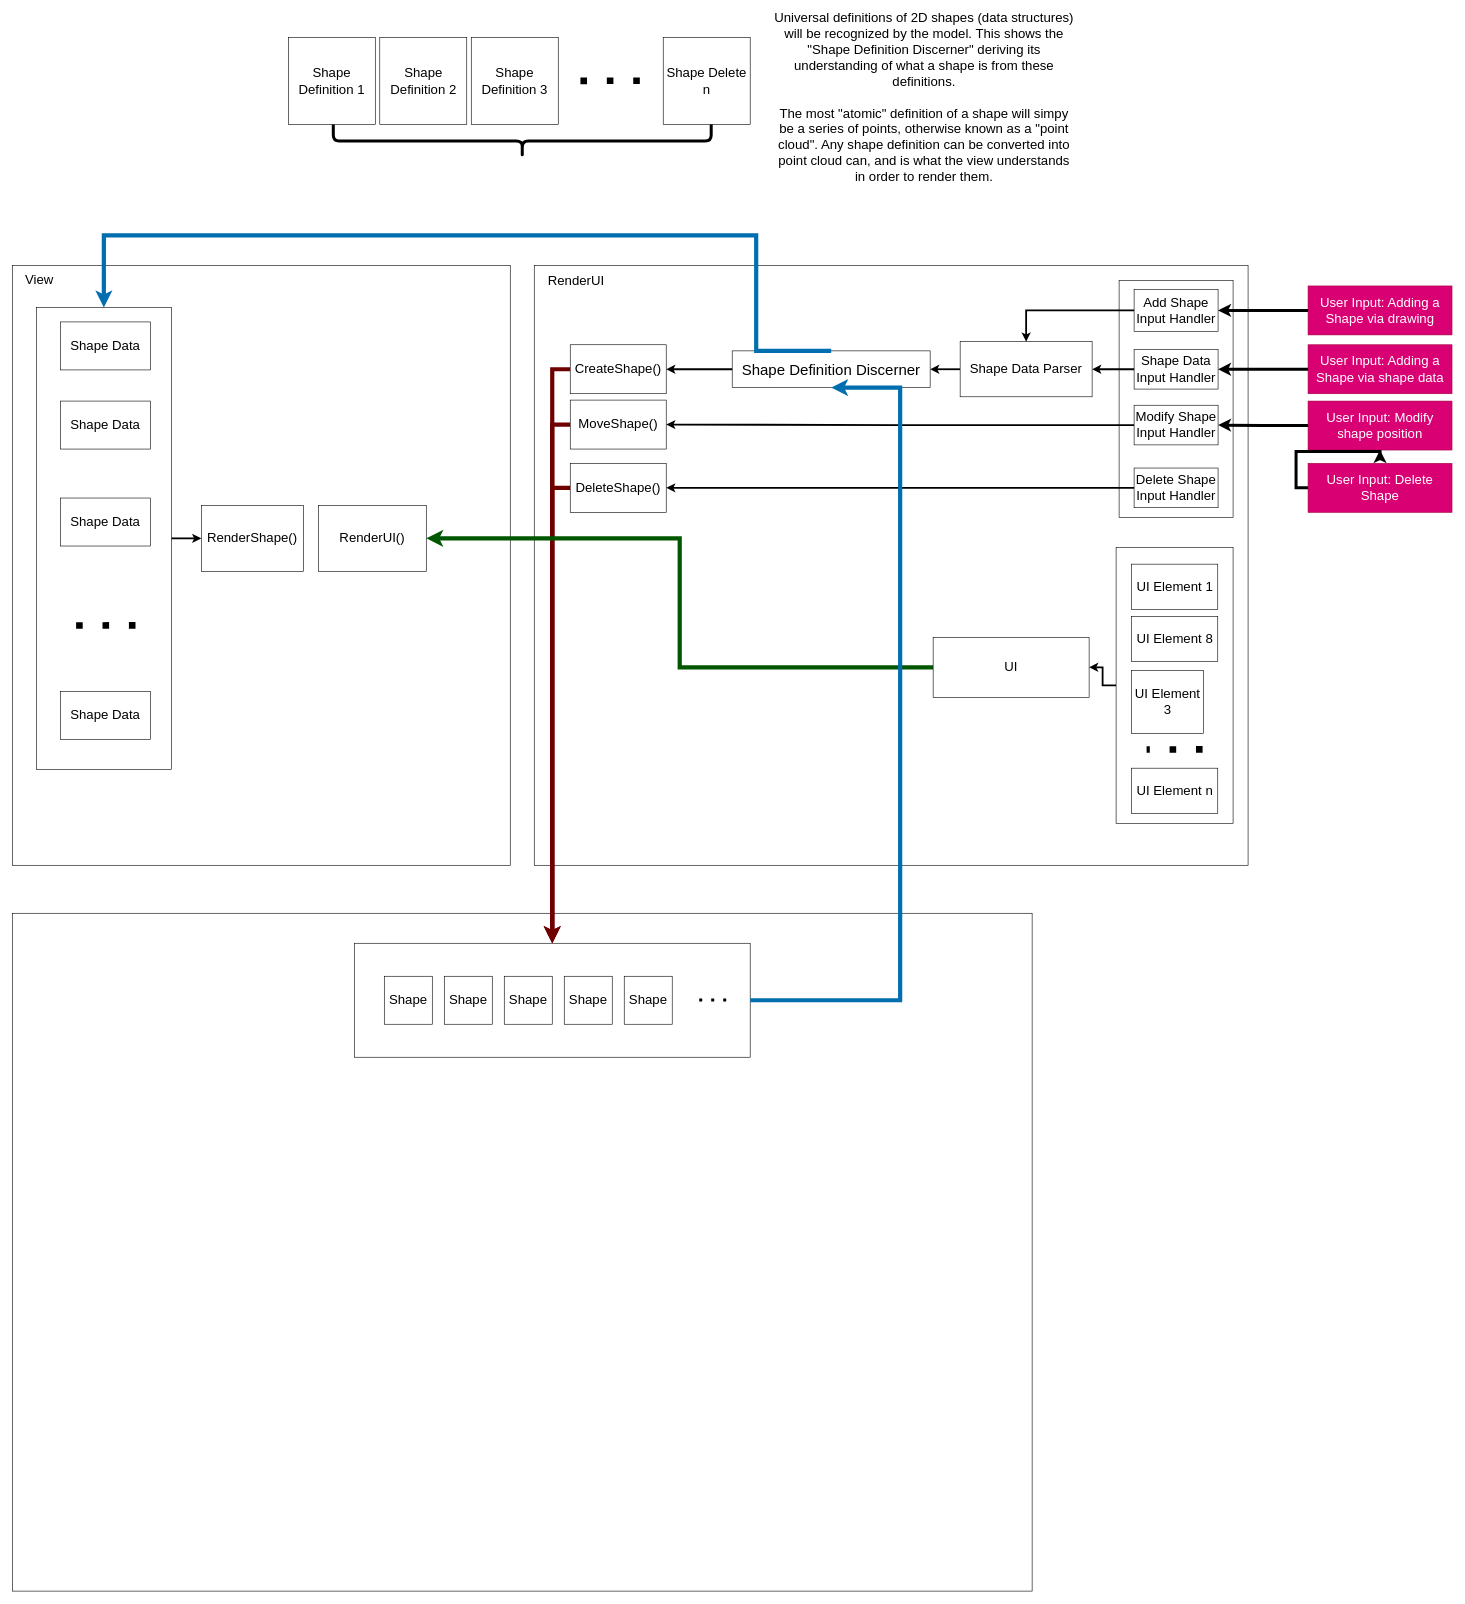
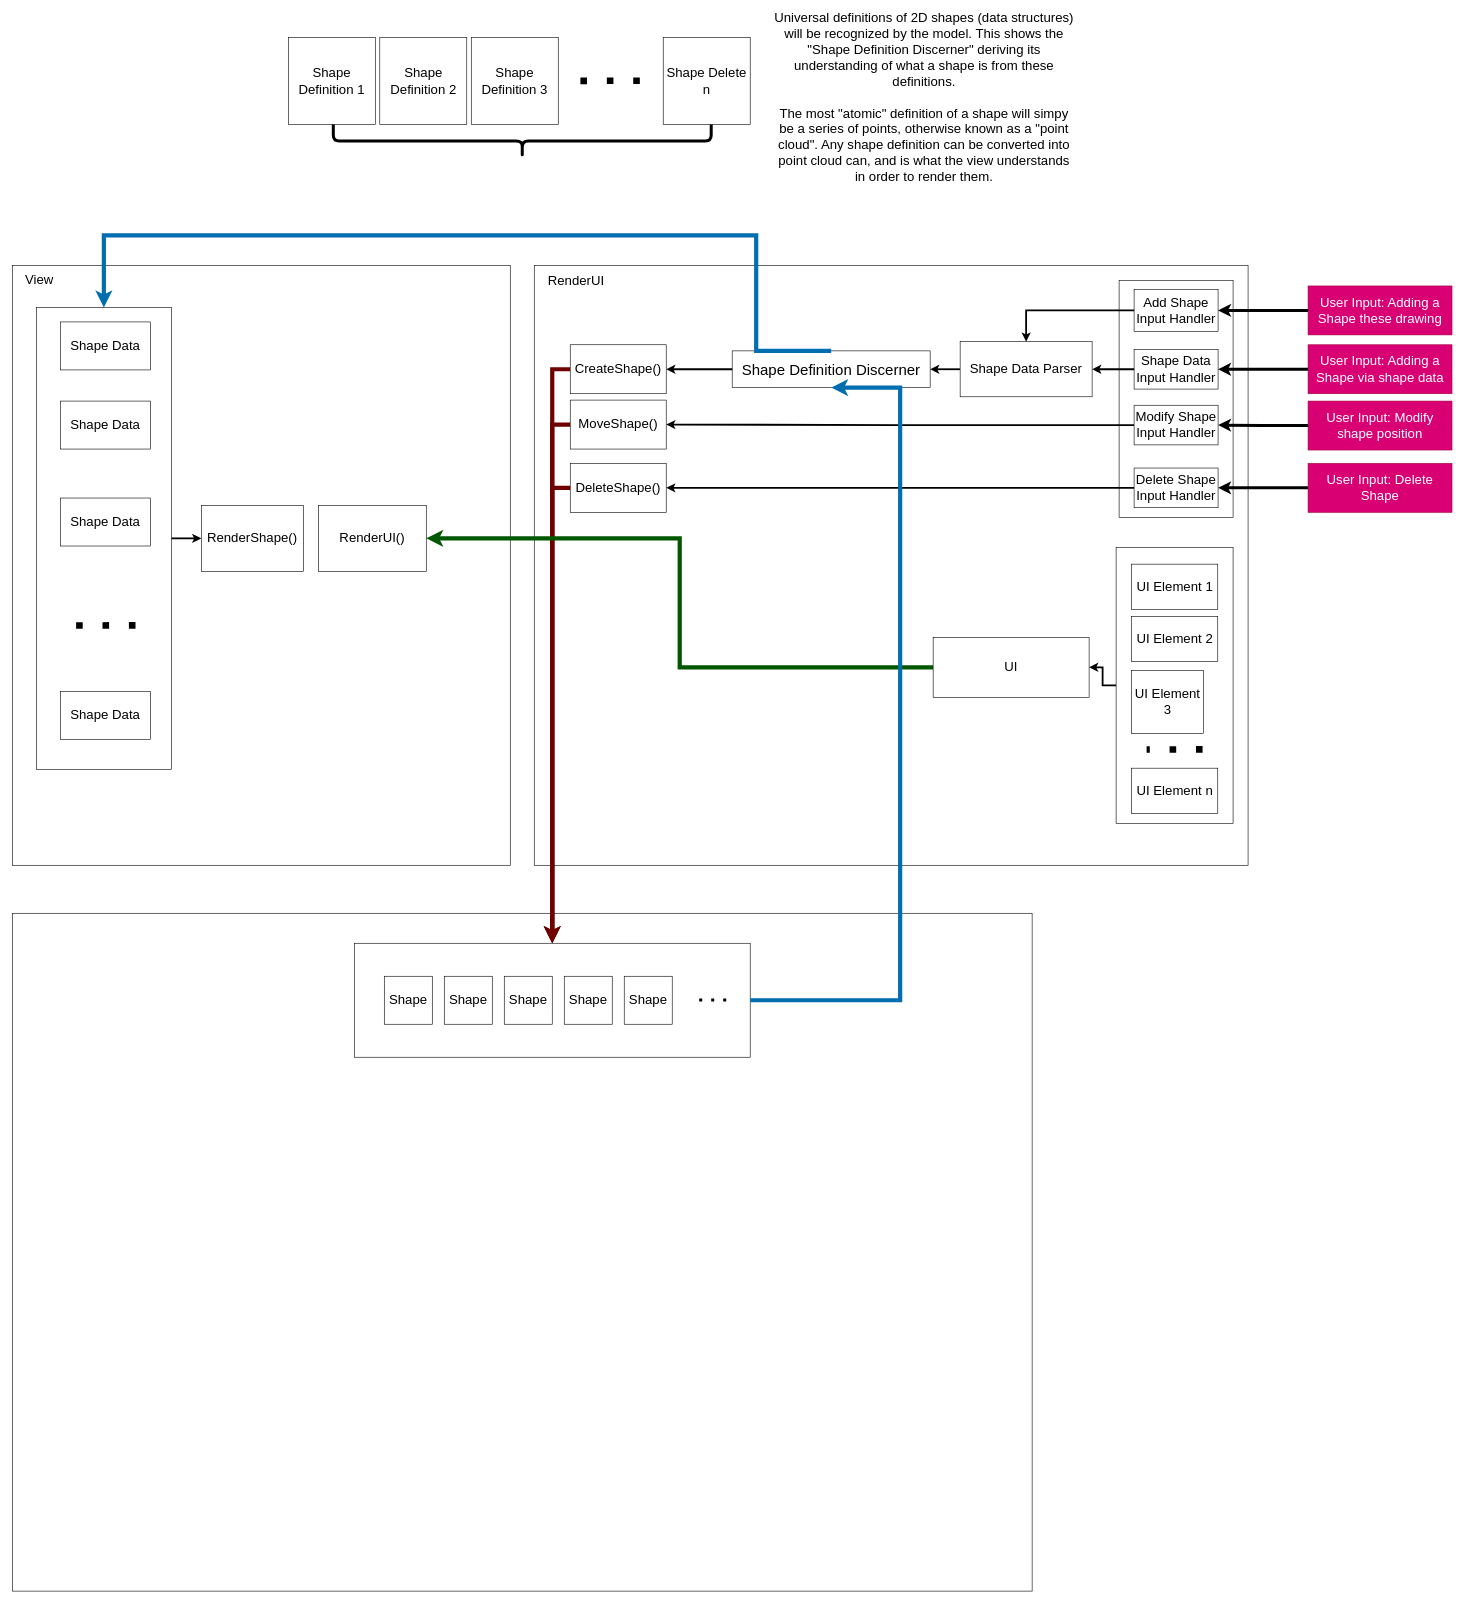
node "User Input: Adding a Shape via drawing": label "User Input: Adding a Shape via drawing" -> "User Input: Adding a Shape these drawing"
edge "User Input: Delete Shape" -> "User Input: Modify shape position": now "User Input: Delete Shape" -> "Delete Shape Input Handler"
node "UI Element 8": label "UI Element 8" -> "UI Element 2"
